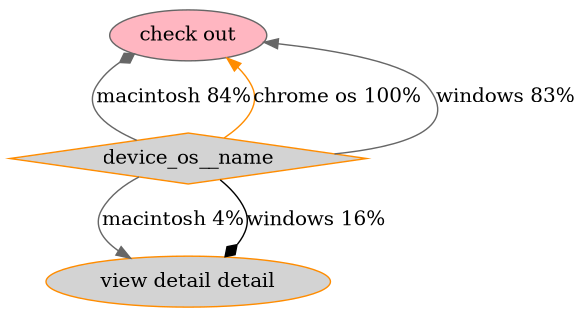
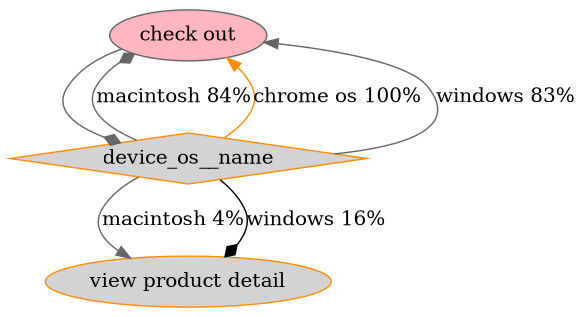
edge "check out" -> "device_os__name": added
node "view detail detail": label "view detail detail" -> "view product detail"
